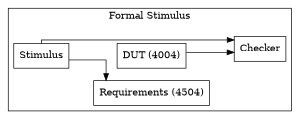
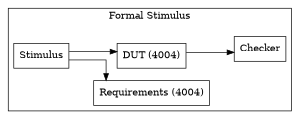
edge "Stimulus" -> "Checker": now "Stimulus" -> "DUT (4004)"
node "Requirements (4504)": label "Requirements (4504)" -> "Requirements (4004)"
